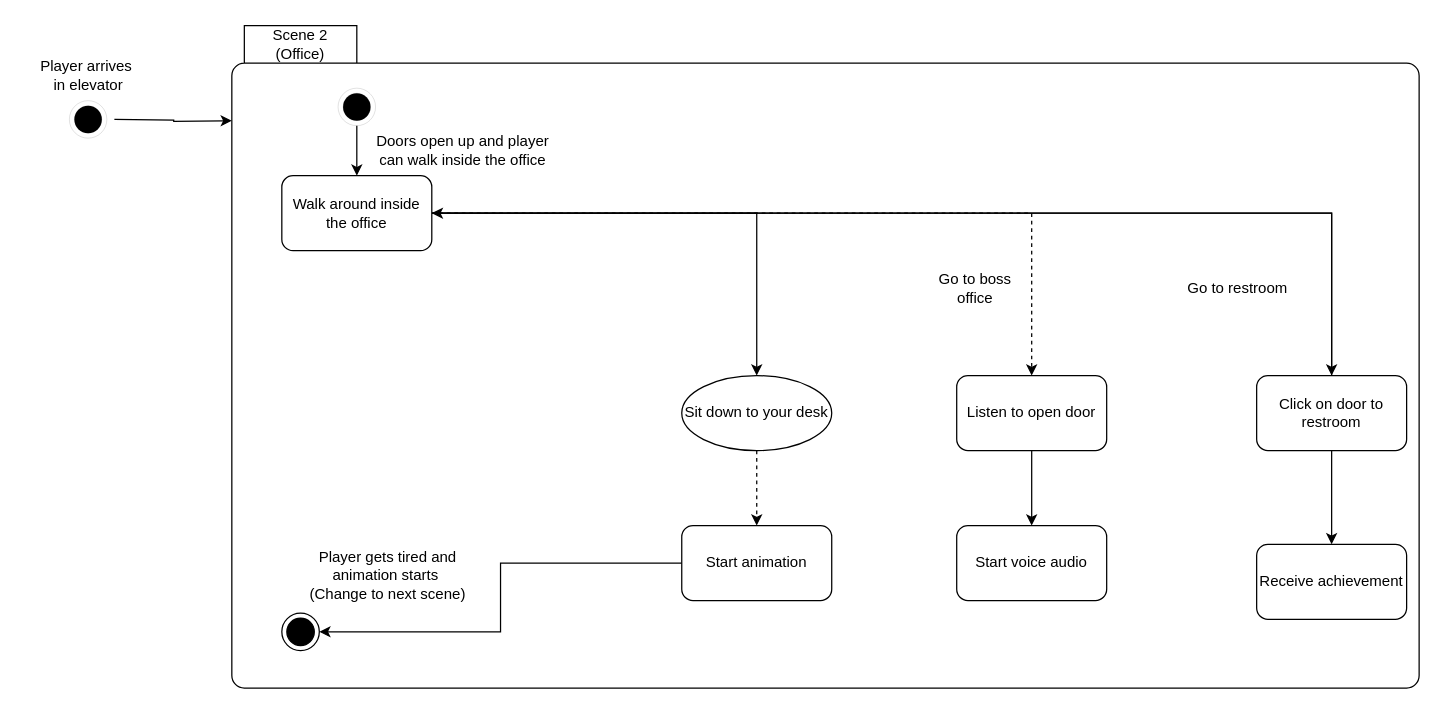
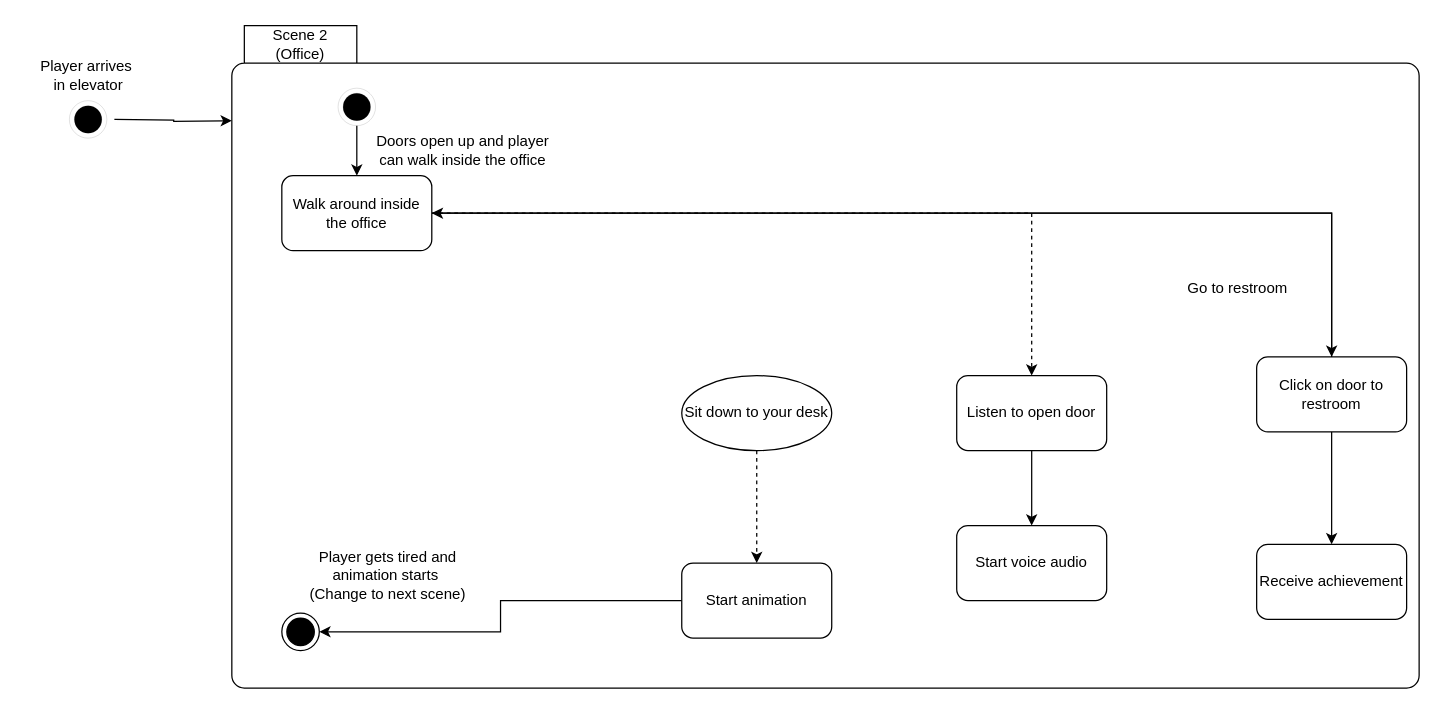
node "Go to boss office": removed
edge "Walk around inside the office" -> "Sit down to your desk": removed
node "Click on door to restroom": moved (1332, 413) -> (1332, 394)
node "Start animation": moved (757, 563) -> (757, 601)
